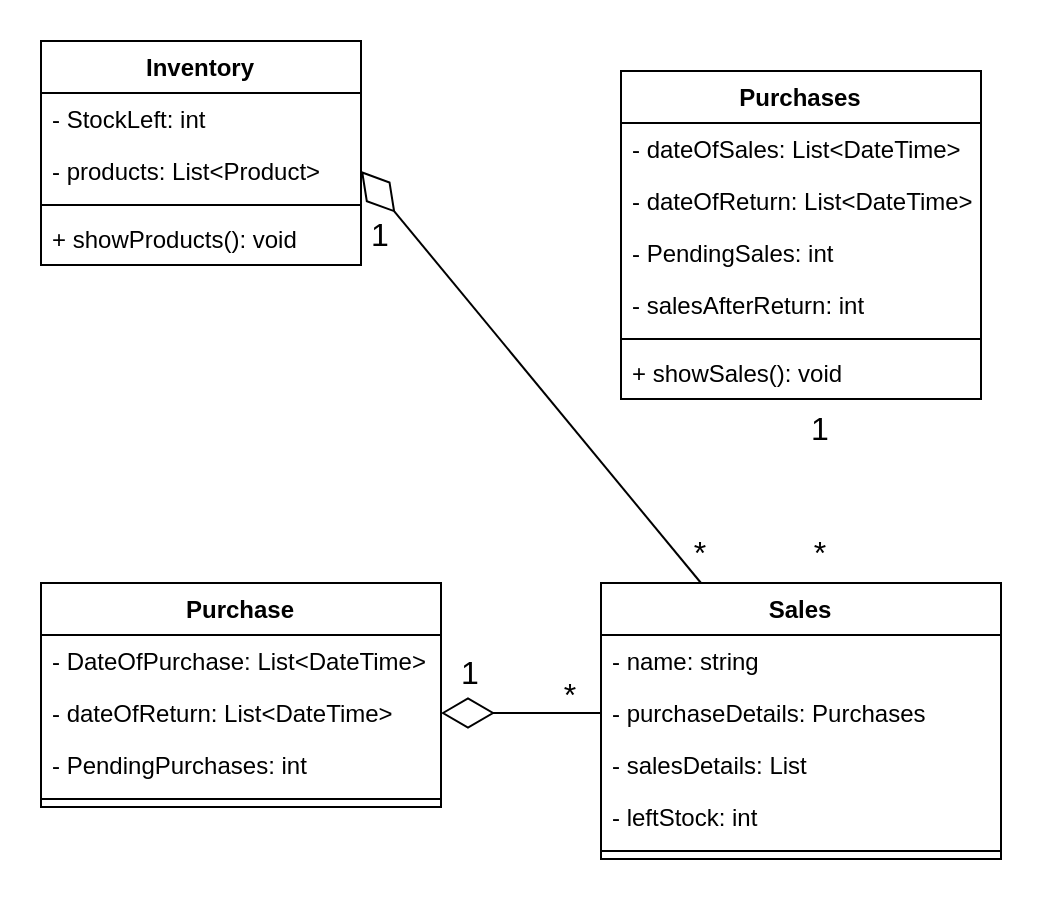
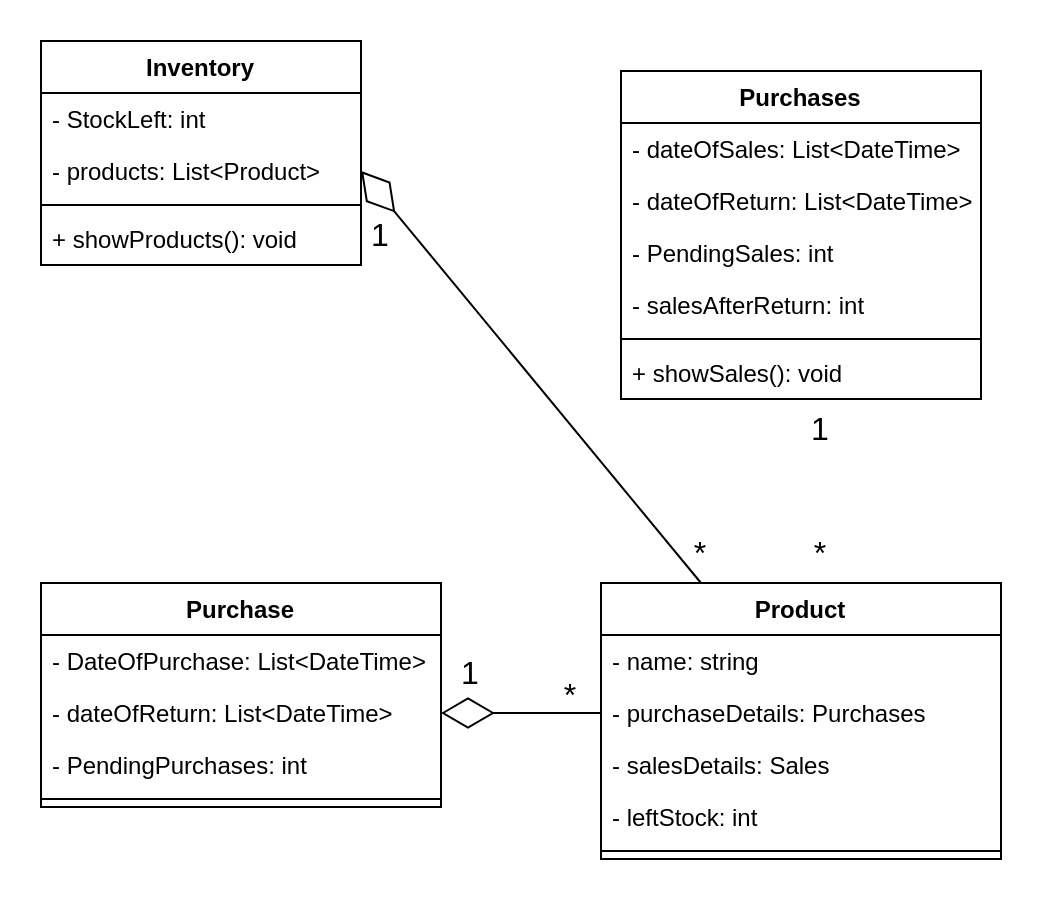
node "Sales": label "Sales" -> "Product"
node "- salesDetails: List": label "- salesDetails: List" -> "- salesDetails: Sales"
